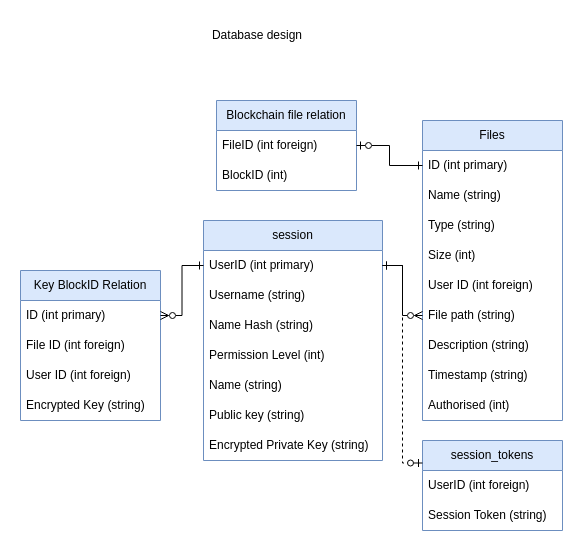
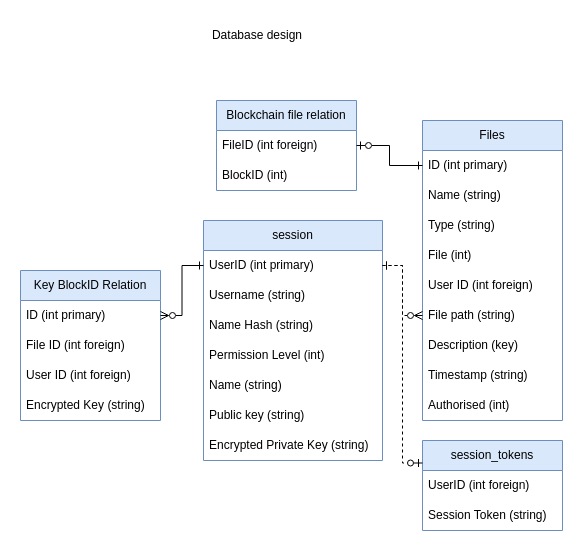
node "Size (int)": label "Size (int)" -> "File (int)"
edge "UserID (int primary)" -- "File path (string)": style solid -> dashed
node "Description (string)": label "Description (string)" -> "Description (key)"
